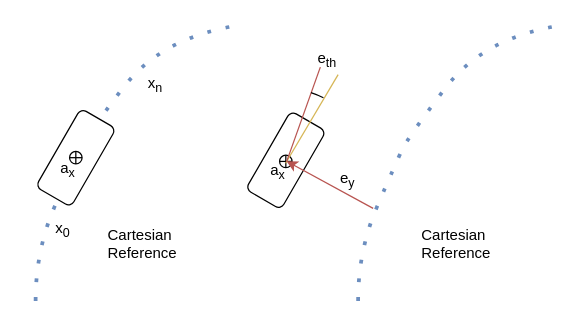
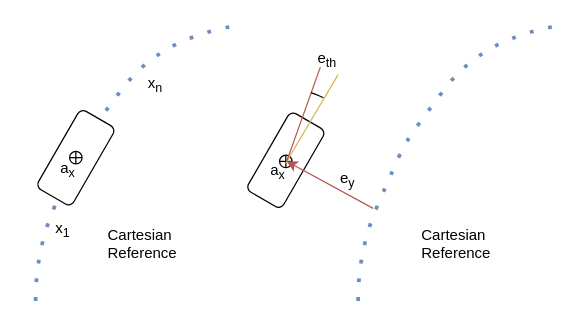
node "x0": label "x0" -> "x1"
